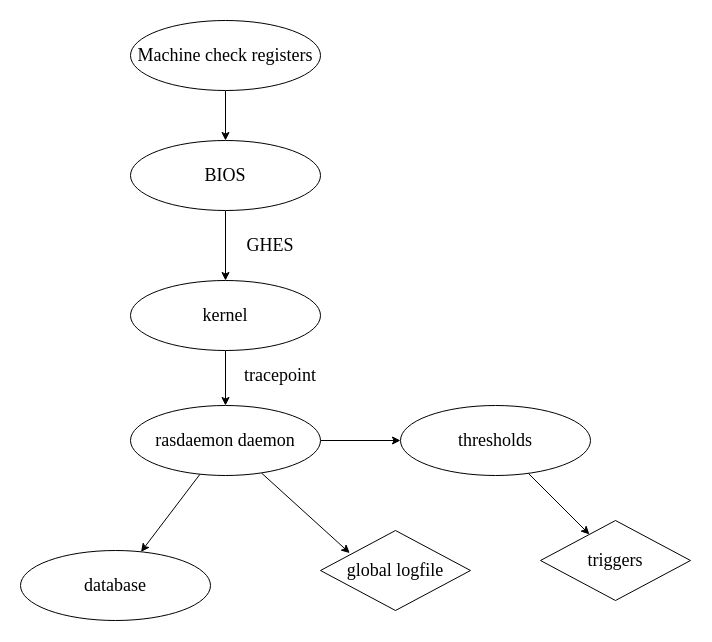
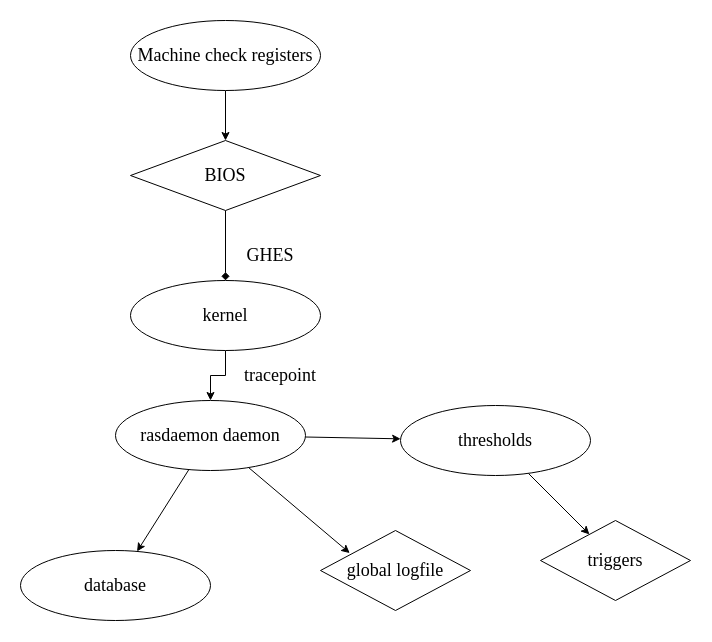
node "BIOS": shape ellipse -> diamond
node "GHES": moved (271, 246) -> (271, 256)
edge "BIOS" -> "kernel": arrowhead classic -> diamond
node "rasdaemon daemon": moved (226, 441) -> (211, 436)
